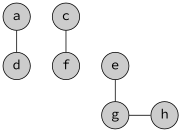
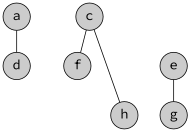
edge "g" -- "h": now "c" -- "h"
